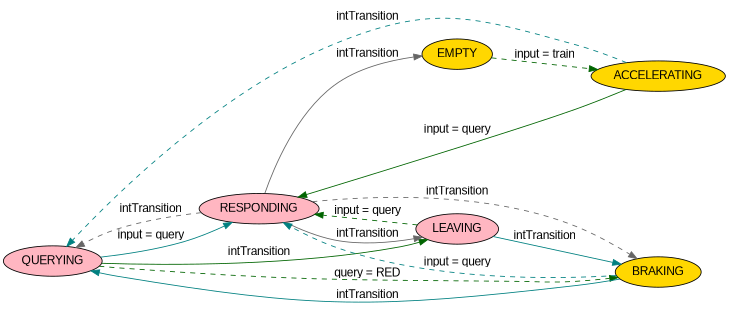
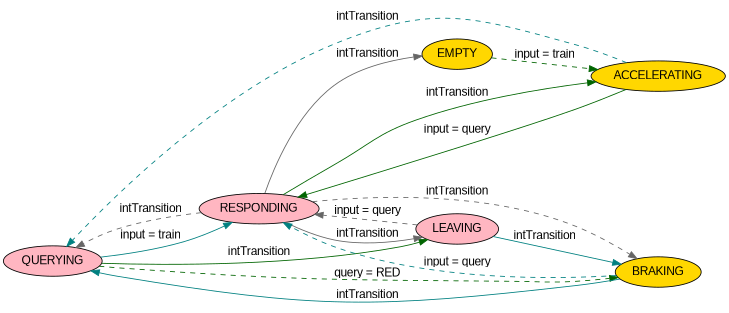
edge "RESPONDING" -> "ACCELERATING": added, label "intTransition"
edge "LEAVING" -> "RESPONDING": color darkgreen -> gray40
edge "QUERYING" -> "RESPONDING": label "input = query" -> "input = train"
